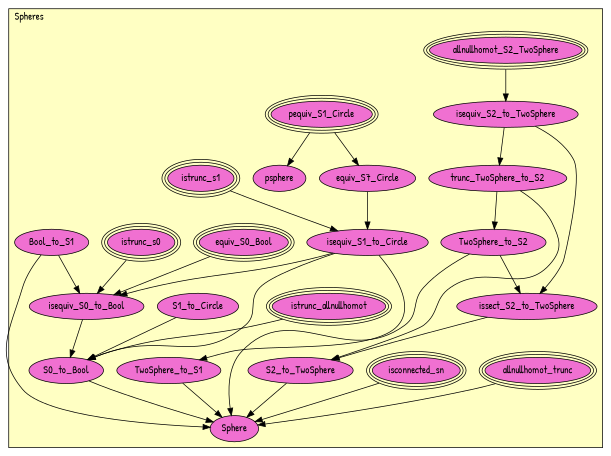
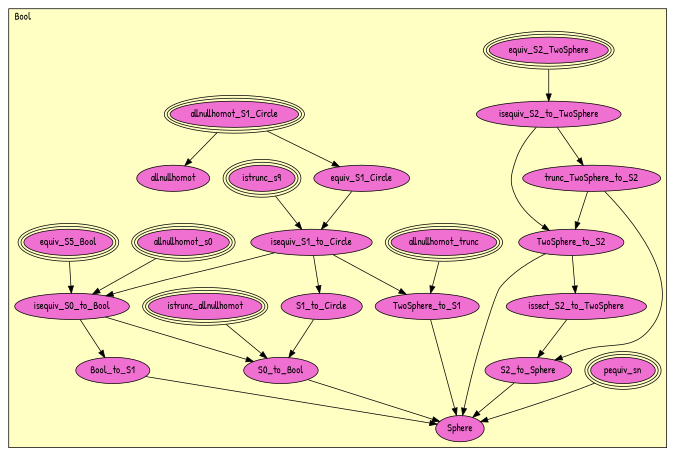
cluster "Spheres": label "Spheres" -> "Bool"
node "allnullhomot_S2_TwoSphere": label "allnullhomot_S2_TwoSphere" -> "equiv_S2_TwoSphere"
node "pequiv_S1_Circle": label "pequiv_S1_Circle" -> "allnullhomot_S1_Circle"
node "istrunc_s1": label "istrunc_s1" -> "istrunc_s9"
node "psphere": label "psphere" -> "allnullhomot"
node "equiv_S7_Circle": label "equiv_S7_Circle" -> "equiv_S1_Circle"
edge "isequiv_S2_to_TwoSphere" -> "issect_S2_to_TwoSphere": now "isequiv_S2_to_TwoSphere" -> "TwoSphere_to_S2"
node "istrunc_s0": label "istrunc_s0" -> "allnullhomot_s0"
node "equiv_S0_Bool": label "equiv_S0_Bool" -> "equiv_S5_Bool"
edge "Bool_to_S1" -> "isequiv_S0_to_Bool": reversed
edge "isequiv_S1_to_Circle" -> "S0_to_Bool": now "isequiv_S1_to_Circle" -> "S1_to_Circle"
node "S2_to_TwoSphere": label "S2_to_TwoSphere" -> "S2_to_Sphere"
node "isconnected_sn": label "isconnected_sn" -> "pequiv_sn"
edge "allnullhomot_trunc" -> "Sphere": now "allnullhomot_trunc" -> "TwoSphere_to_S1"
